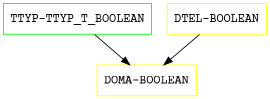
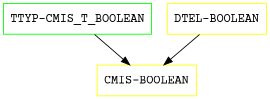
node "TTYP-TTYP_T_BOOLEAN": label "TTYP-TTYP_T_BOOLEAN" -> "TTYP-CMIS_T_BOOLEAN"
node "DOMA-BOOLEAN": label "DOMA-BOOLEAN" -> "CMIS-BOOLEAN"
